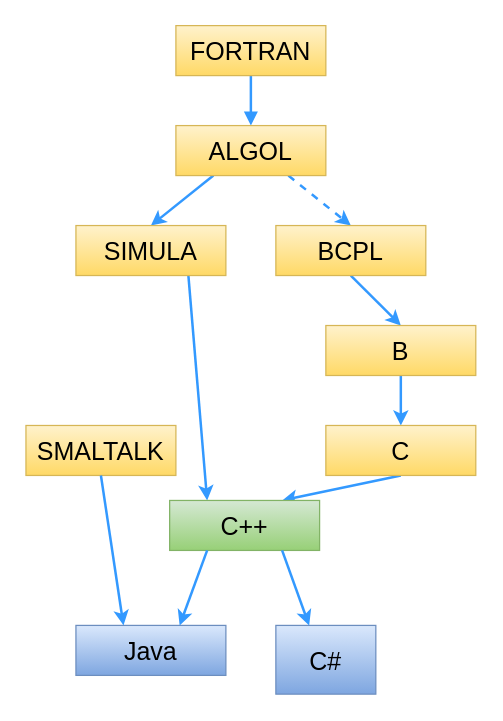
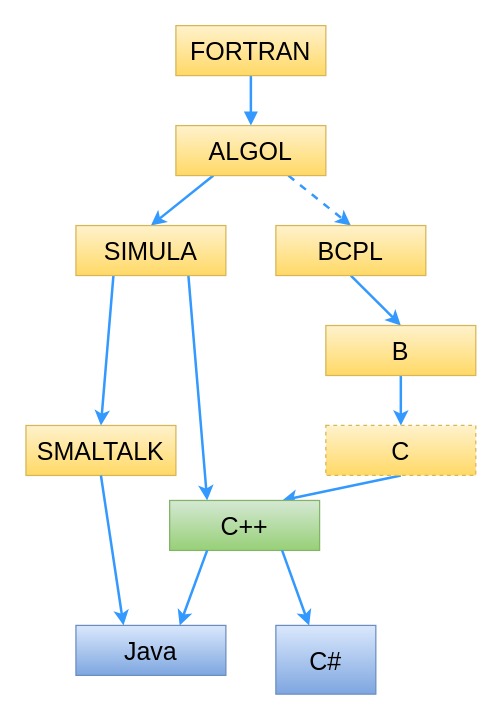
edge "SIMULA" -> "SMALTALK": added
node "C": style solid -> dashed
